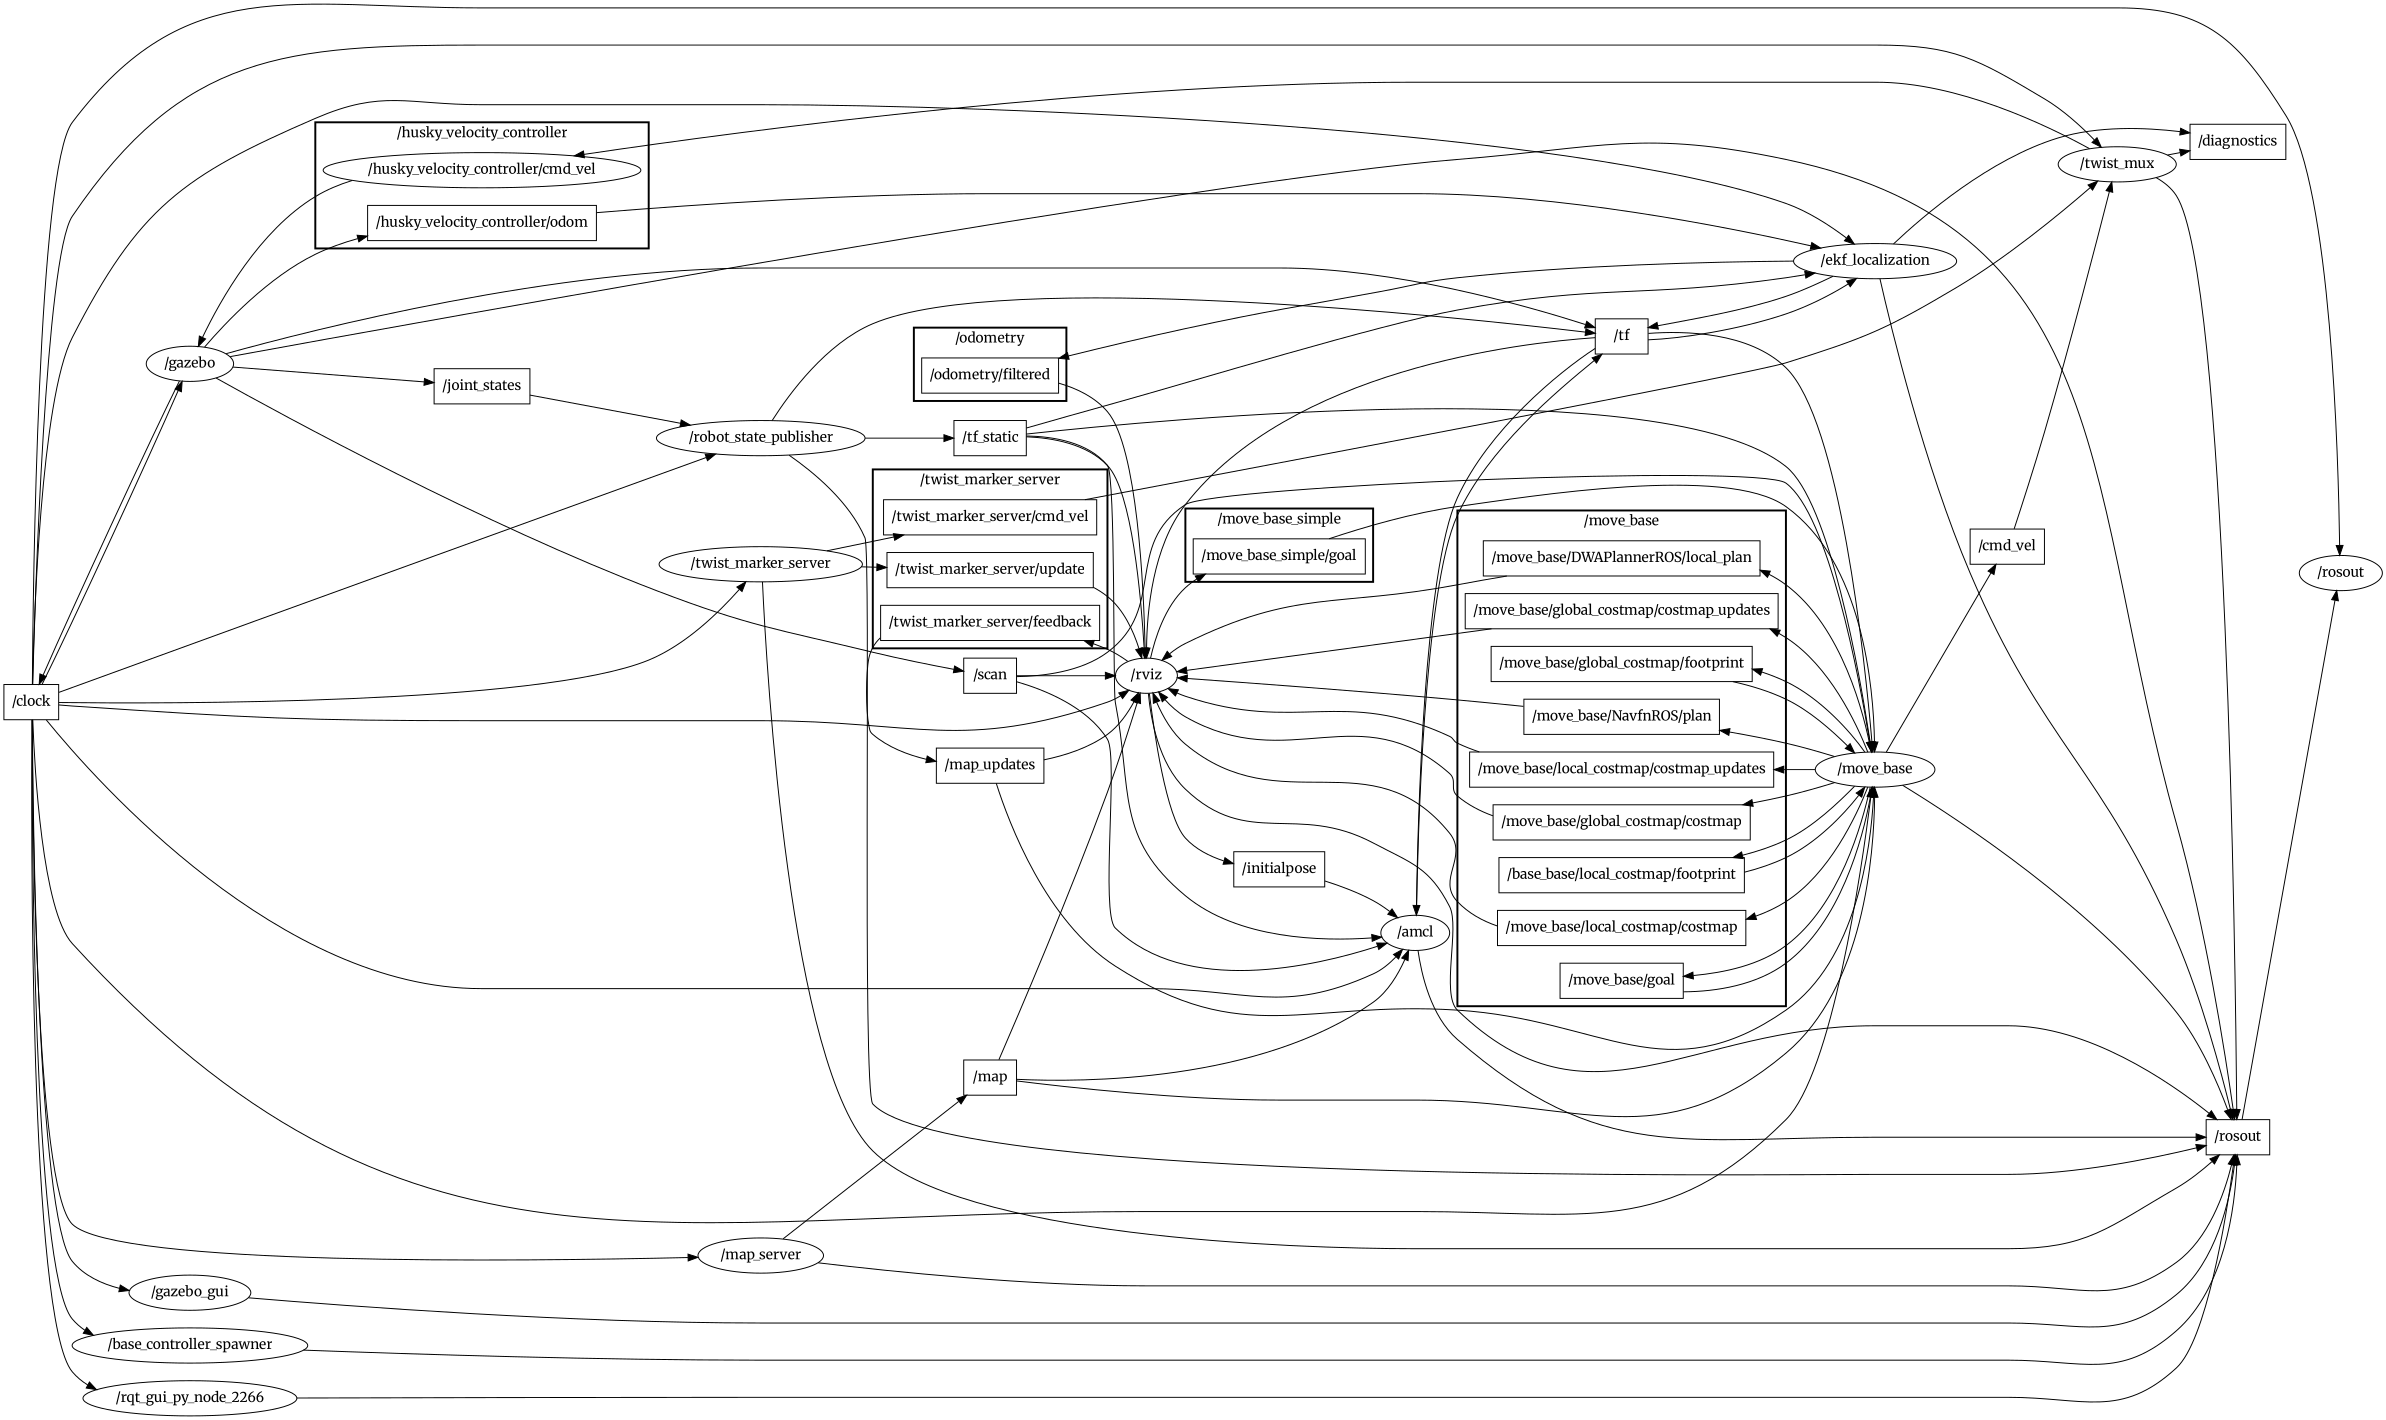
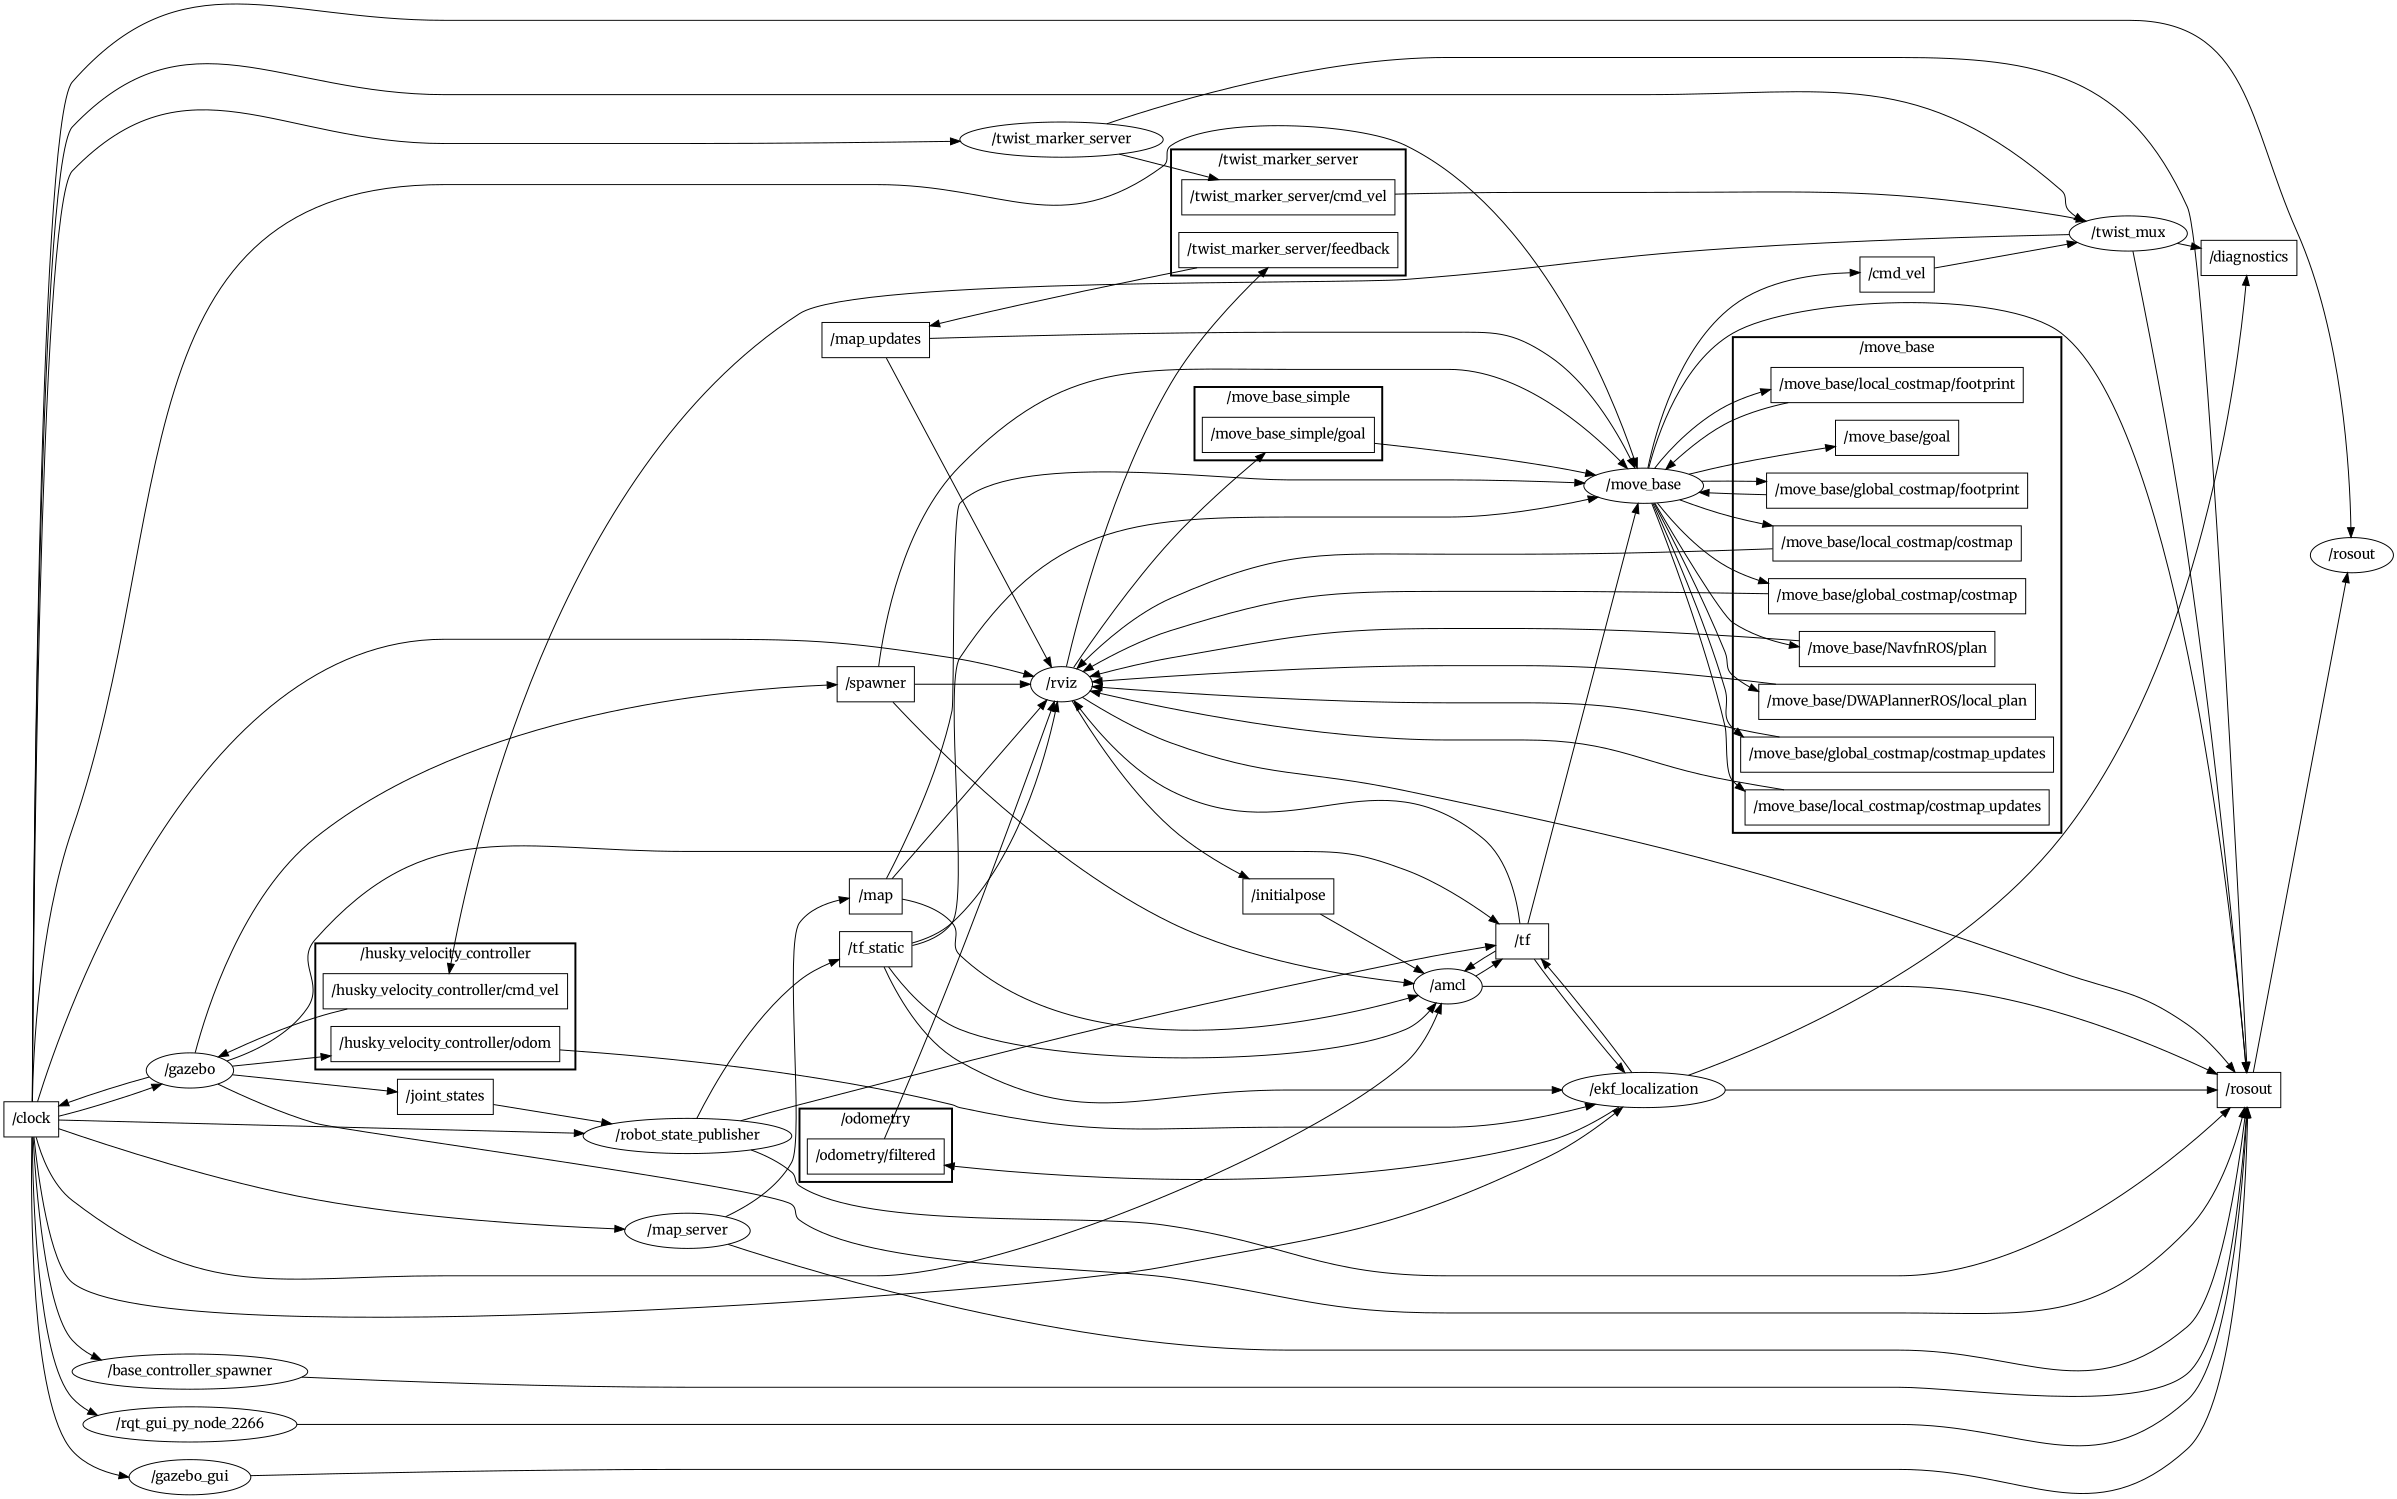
node "/husky_velocity_controller/cmd_vel": shape ellipse -> box
node "/twist_marker_server/update": removed
node "/scan": label "/scan" -> "/spawner"
node "/base_base/local_costmap/footprint": label "/base_base/local_costmap/footprint" -> "/move_base/local_costmap/footprint"
edge "/move_base/goal" -> "/move_base": removed
